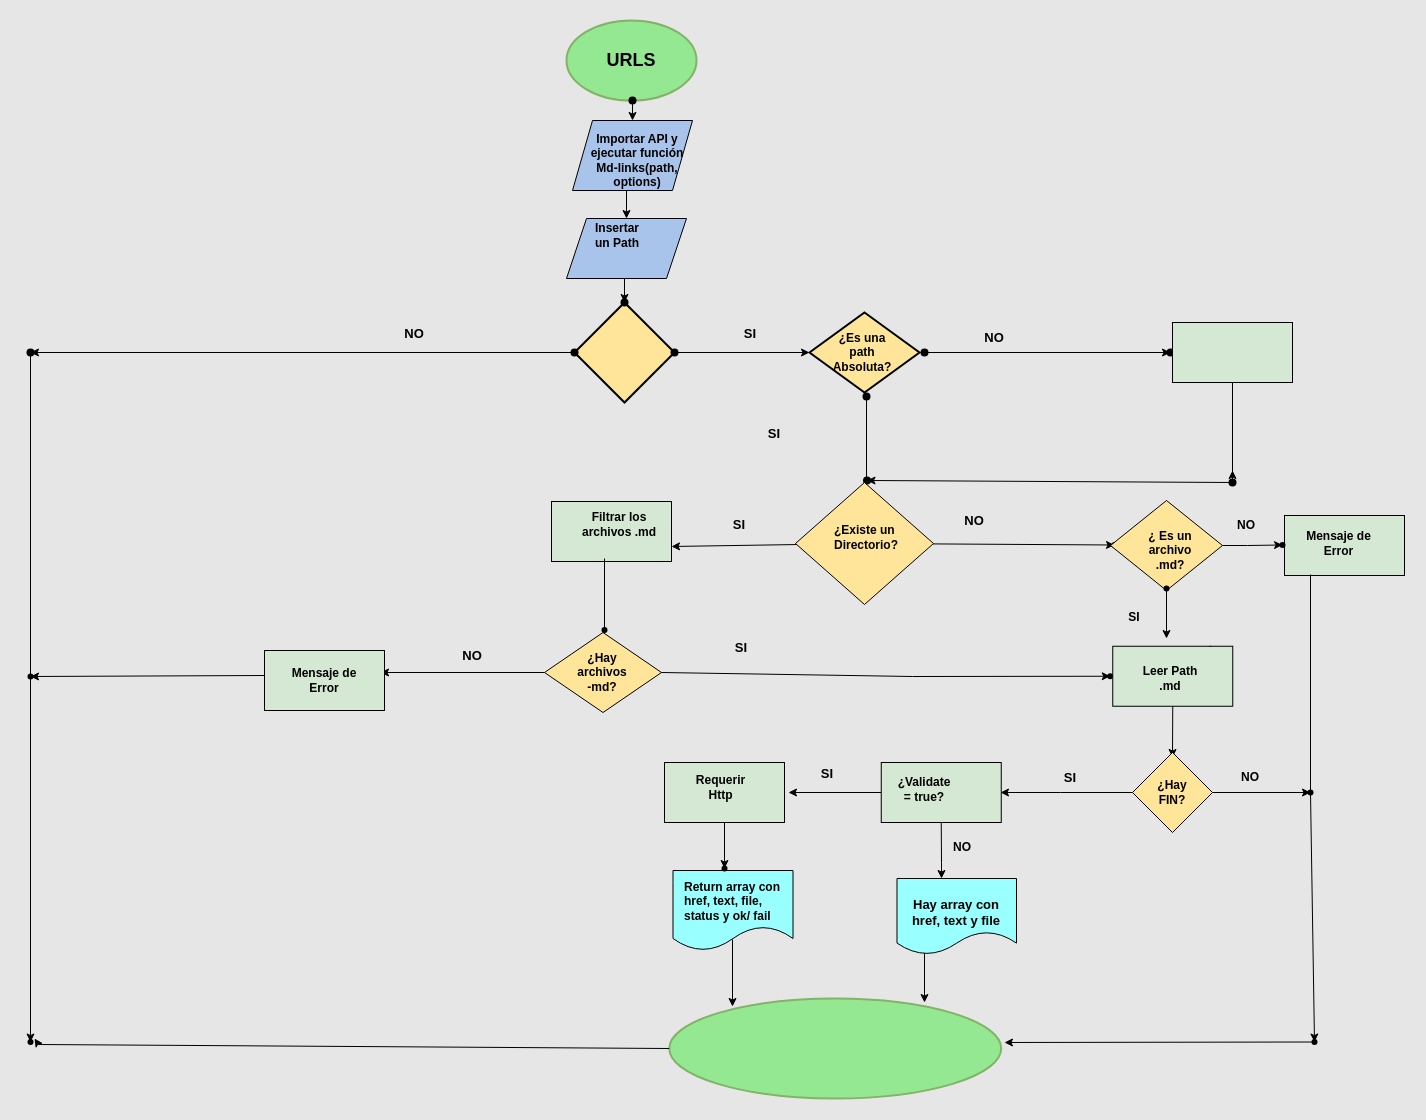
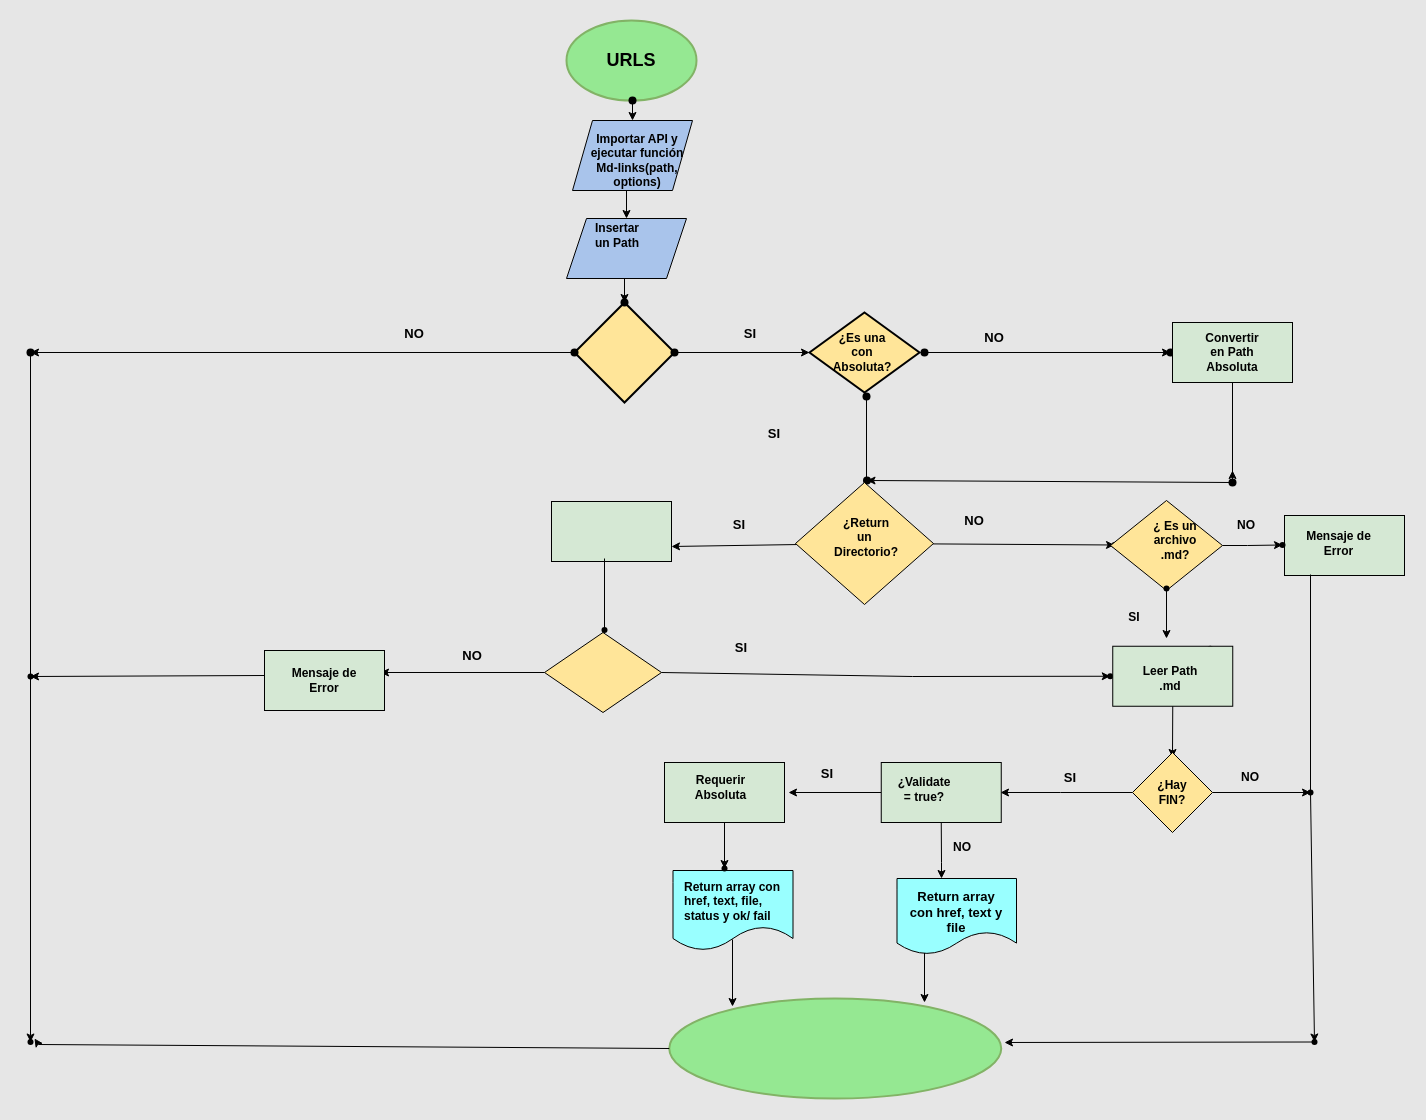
node "¿Es una path Absoluta?": label "¿Es una path Absoluta?" -> "¿Es una con Absoluta?"
node "Convertir en Path Absoluta": added
node "Filtrar los archivos .md": removed
node "¿Existe un Directorio?": label "¿Existe un Directorio?" -> "¿Return un Directorio?"
node "¿ Es un archivo .md?": moved (1171, 551) -> (1176, 541)
node "¿Hay archivos -md?": removed
node "Requerir Http": label "Requerir Http" -> "Requerir Absoluta"
node "Hay array con href, text y file": label "Hay array con href, text y file" -> "Return array con href, text y file"
